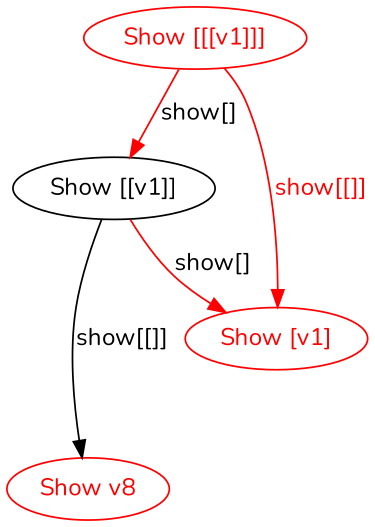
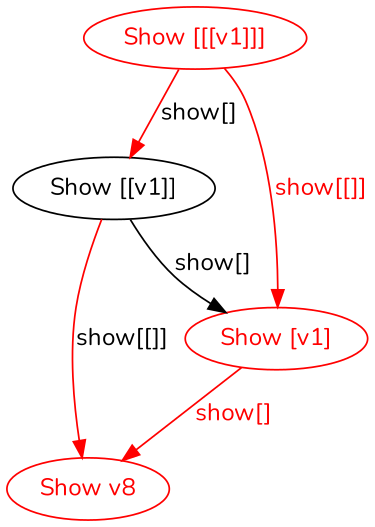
edge "Show [[v1]]" -> "Show [v1]": color red -> black
edge "Show [[v1]]" -> "Show v8": color black -> red
edge "Show [v1]" -> "Show v8": added, label "show[]"
